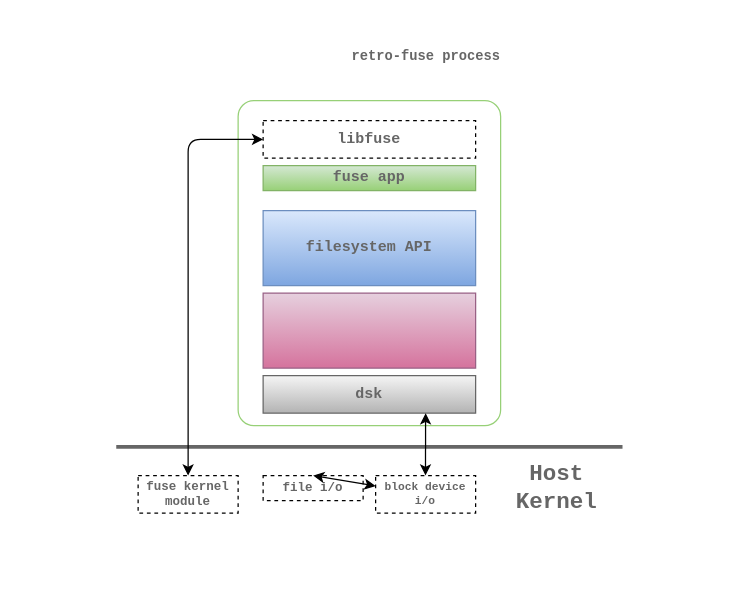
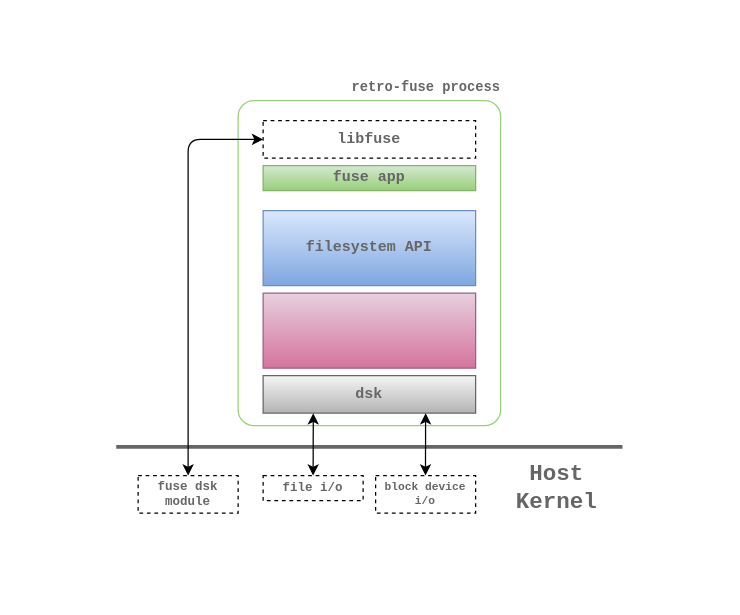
node "retro-fuse process": moved (389, 57) -> (389, 88)
edge "file i/o" -- "block device i/o": now "file i/o" -- "dsk"
node "fuse kernel module": label "fuse kernel module" -> "fuse dsk module"
